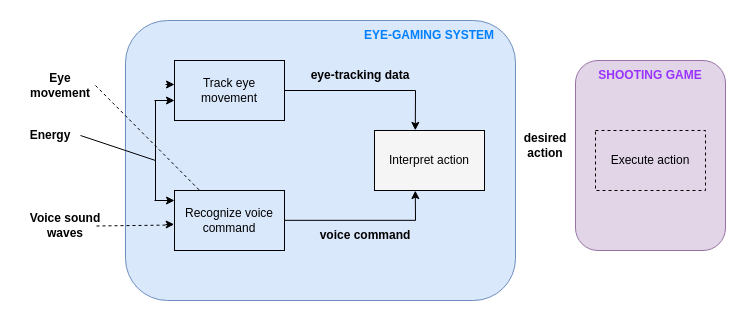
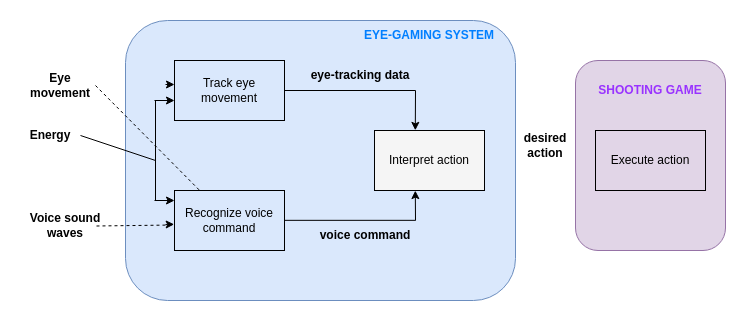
node "SHOOTING GAME": moved (651, 76) -> (651, 91)
node "Execute action": style dashed -> solid
